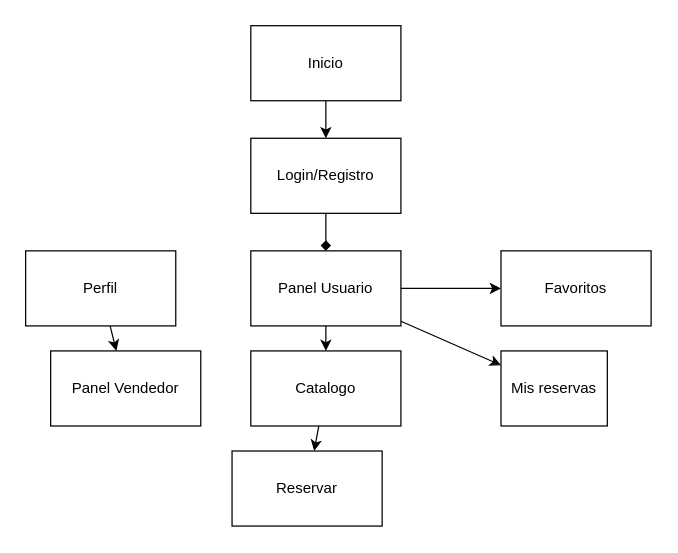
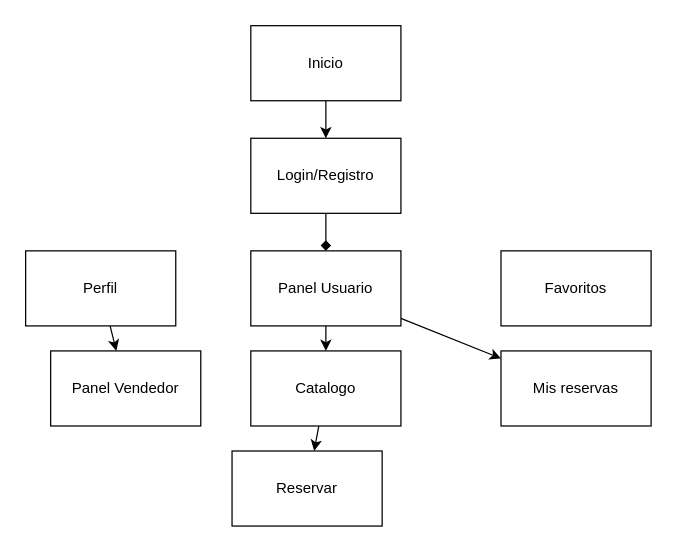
edge "Panel Usuario" -> "Favoritos": removed
node "Mis reservas": size 106x75 -> 150x75
